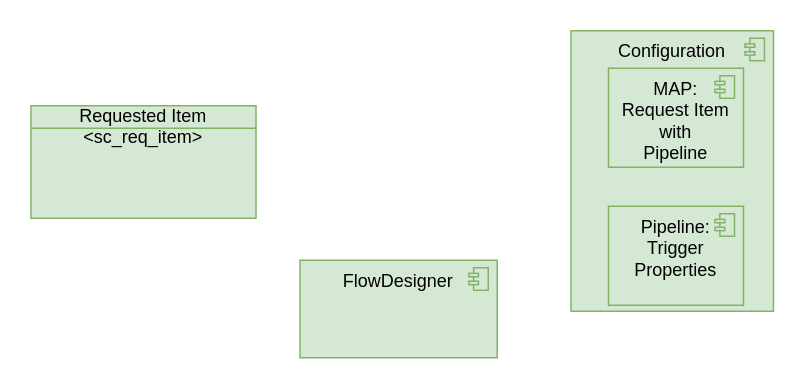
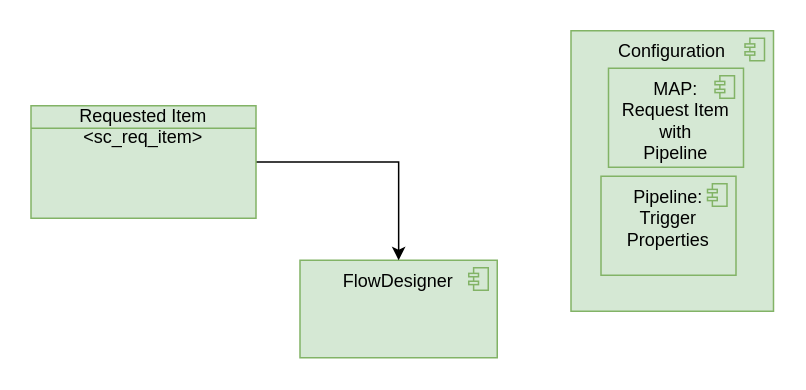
edge "Requested Item <sc_req_item>" -> "FlowDesigner": added
node "Pipeline: Trigger Properties": moved (676, 256) -> (668, 226)
